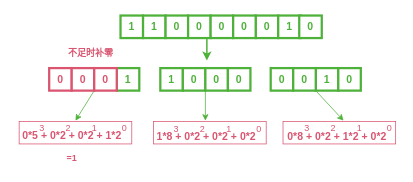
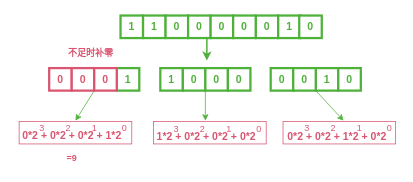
node "0*5 + 0*2 + 0*2 + 1*2": label "0*5 + 0*2 + 0*2 + 1*2" -> "0*2 + 0*2 + 0*2 + 1*2"
node "1*8 + 0*2 + 0*2 + 0*2": label "1*8 + 0*2 + 0*2 + 0*2" -> "1*2 + 0*2 + 0*2 + 0*2"
node "0*8 + 0*2 + 1*2 + 0*2": label "0*8 + 0*2 + 1*2 + 0*2" -> "0*2 + 0*2 + 1*2 + 0*2"
node "=1": label "=1" -> "=9"
